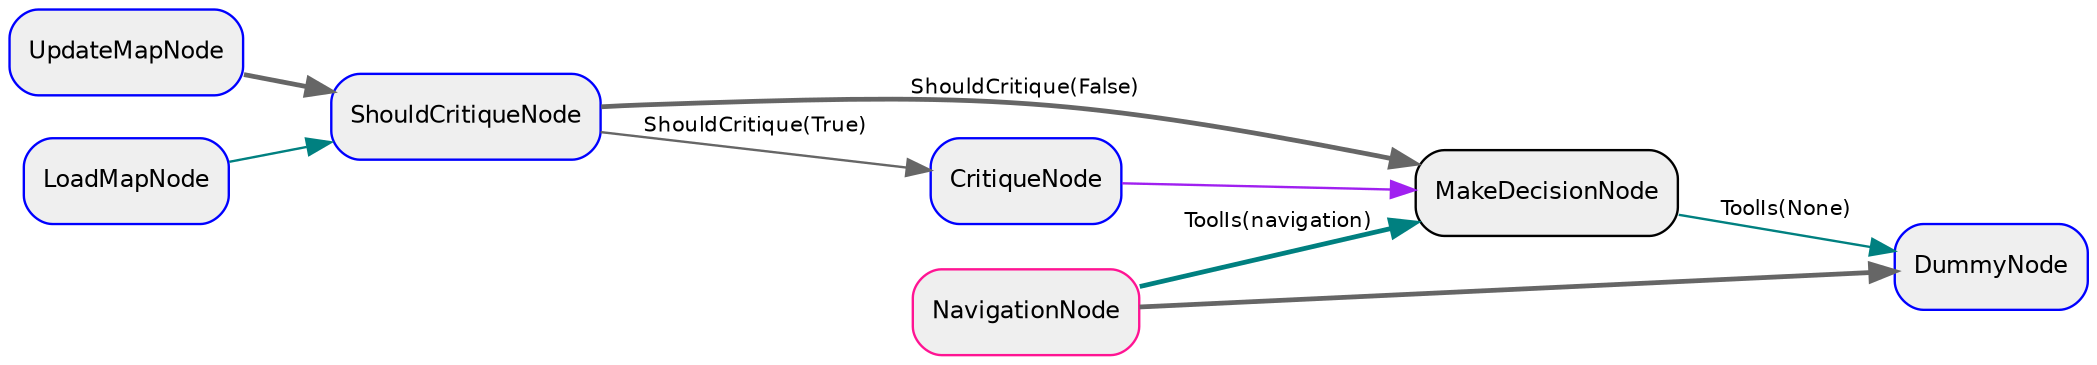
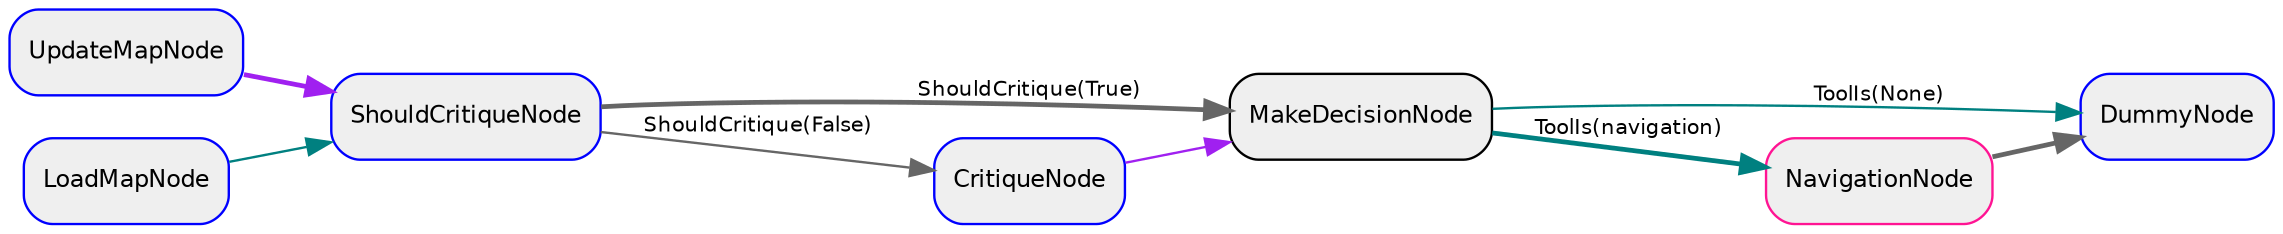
edge "UpdateMapNode" -> "ShouldCritiqueNode": color gray40 -> purple
edge "ShouldCritiqueNode" -> "MakeDecisionNode": label "ShouldCritique(False)" -> "ShouldCritique(True)"
edge "ShouldCritiqueNode" -> "CritiqueNode": label "ShouldCritique(True)" -> "ShouldCritique(False)"
edge "NavigationNode" -> "MakeDecisionNode": reversed
